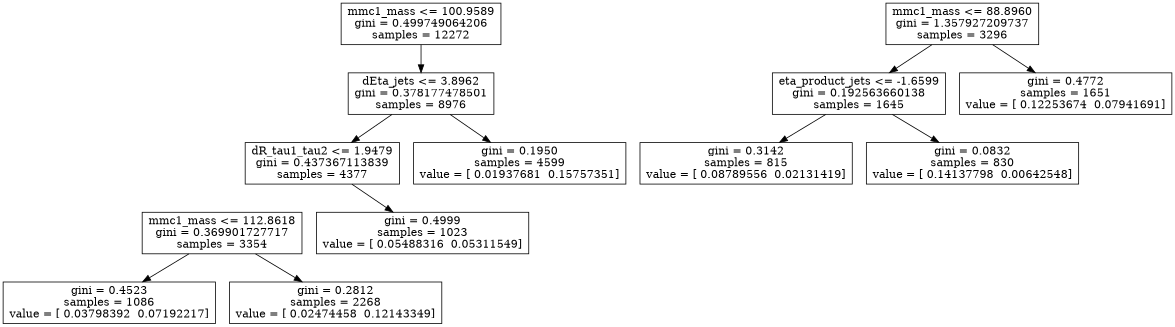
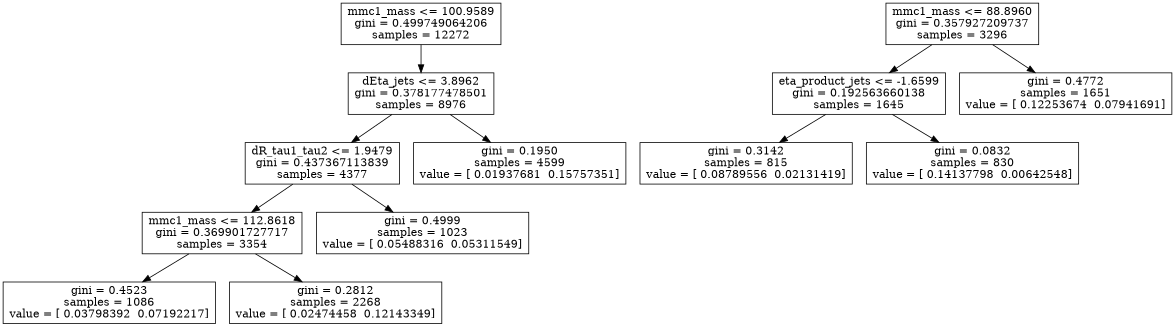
node "mmc1_mass <= 88.8960 gini = 1.357927209737 samples = 3296": label "mmc1_mass <= 88.8960 gini = 1.357927209737 samples = 3296" -> "mmc1_mass <= 88.8960 gini = 0.357927209737 samples = 3296"
edge "dR_tau1_tau2 <= 1.9479 gini = 0.437367113839 samples = 4377" -> "mmc1_mass <= 112.8618 gini = 0.369901727717 samples = 3354": added
